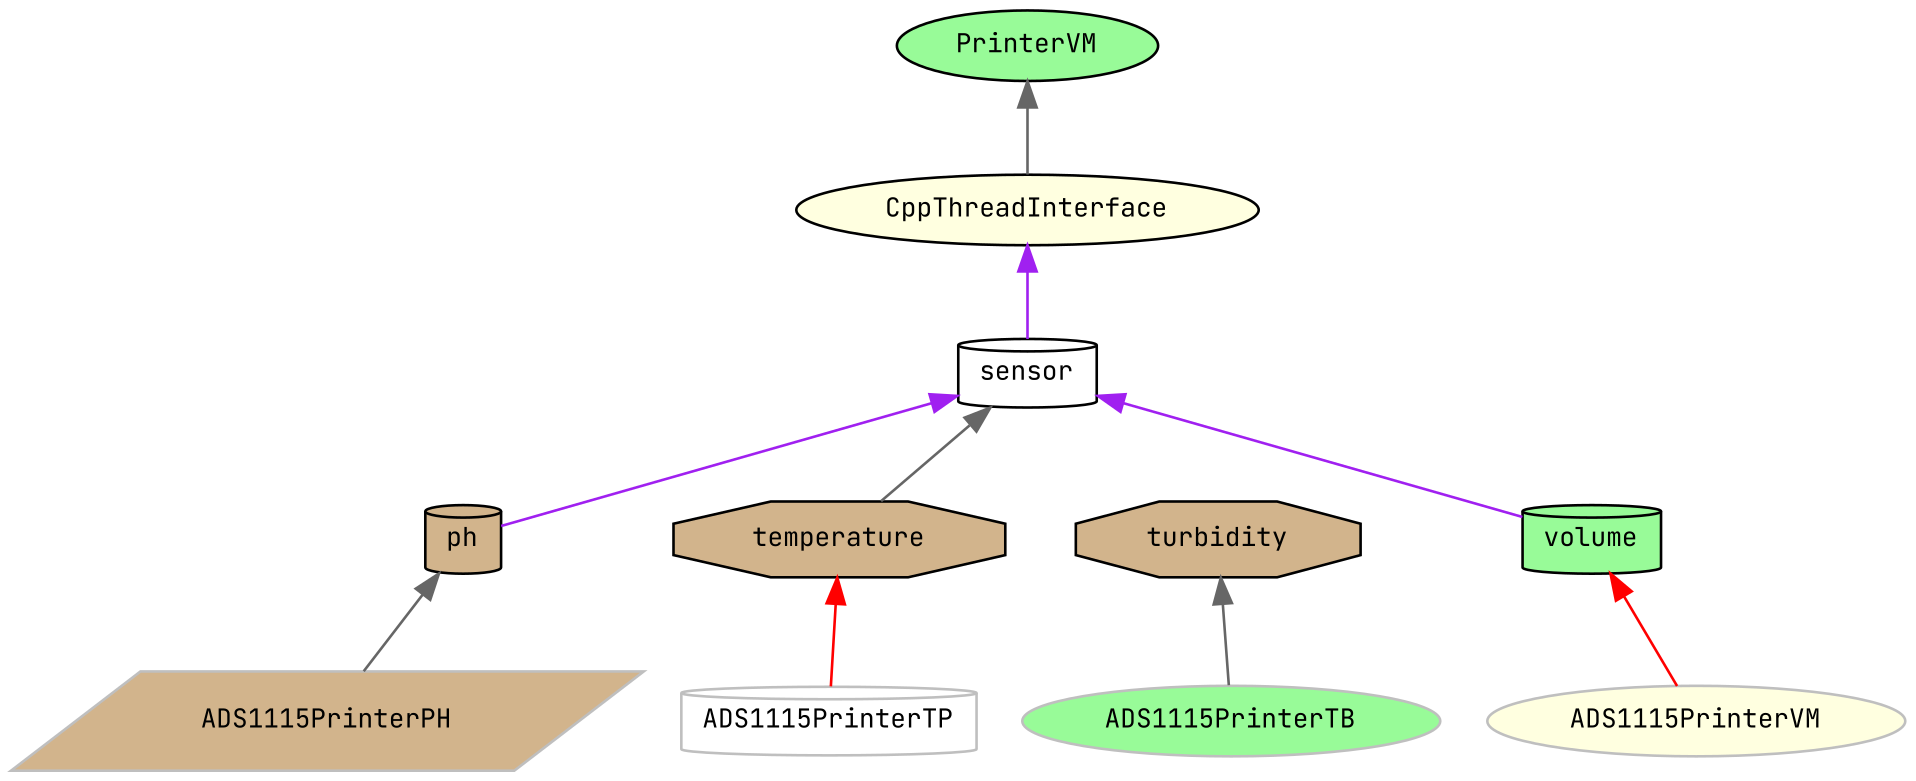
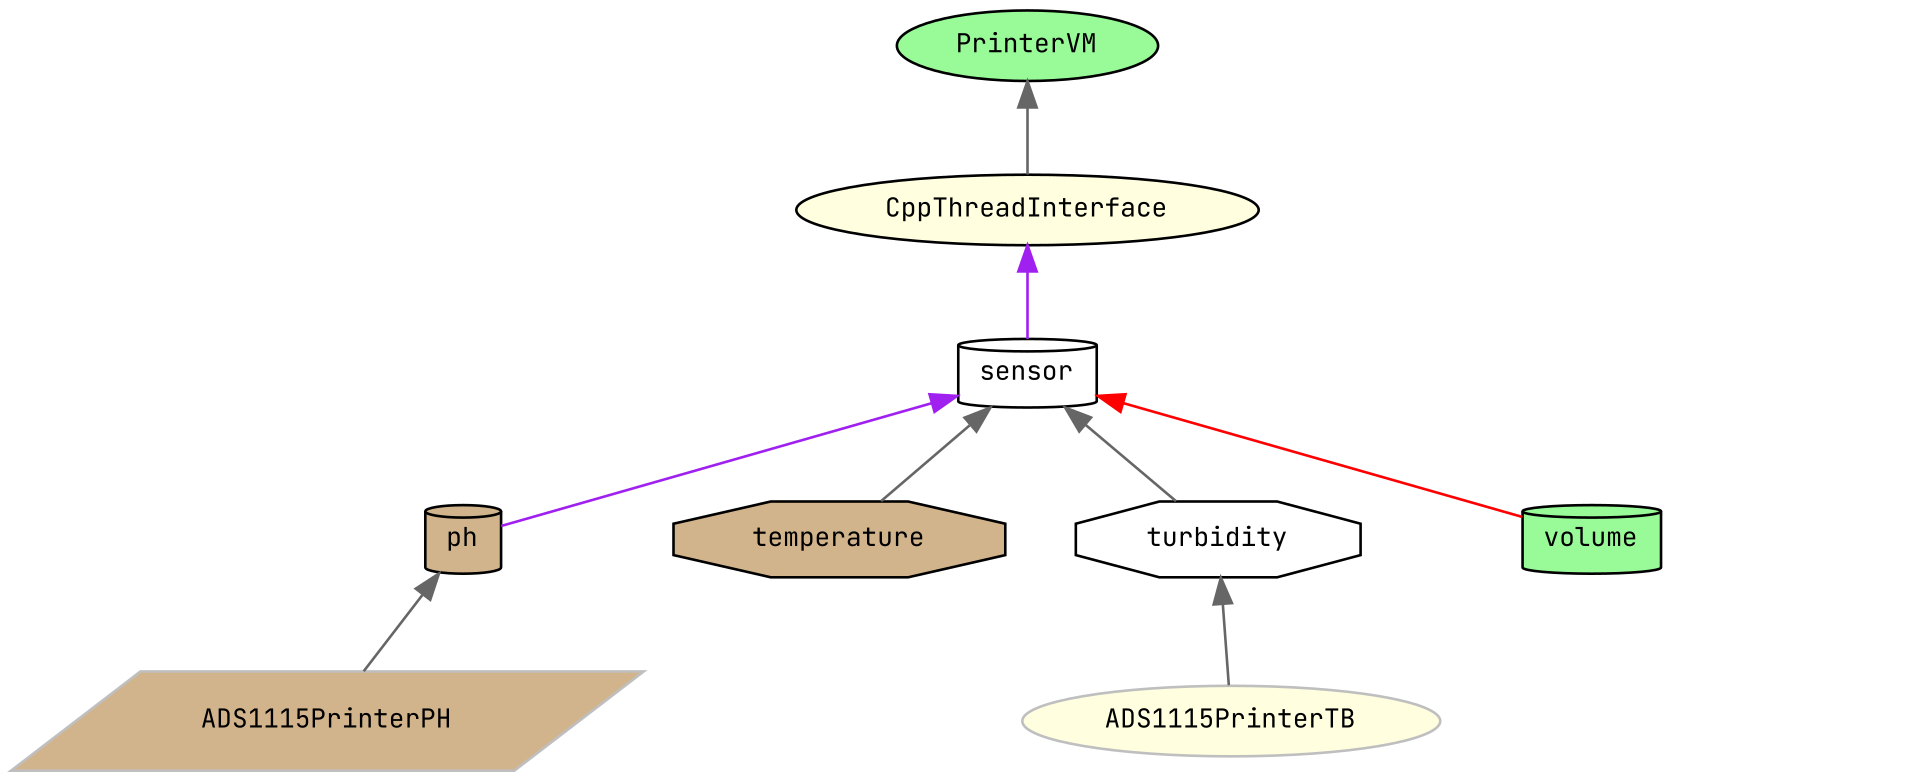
edge "volume" -> "sensor": color purple -> red
edge "turbidity" -> "sensor": added
node "turbidity": fillcolor tan -> white
node "ADS1115PrinterTP": removed
node "ADS1115PrinterTB": fillcolor palegreen -> lightyellow
node "ADS1115PrinterVM": removed
